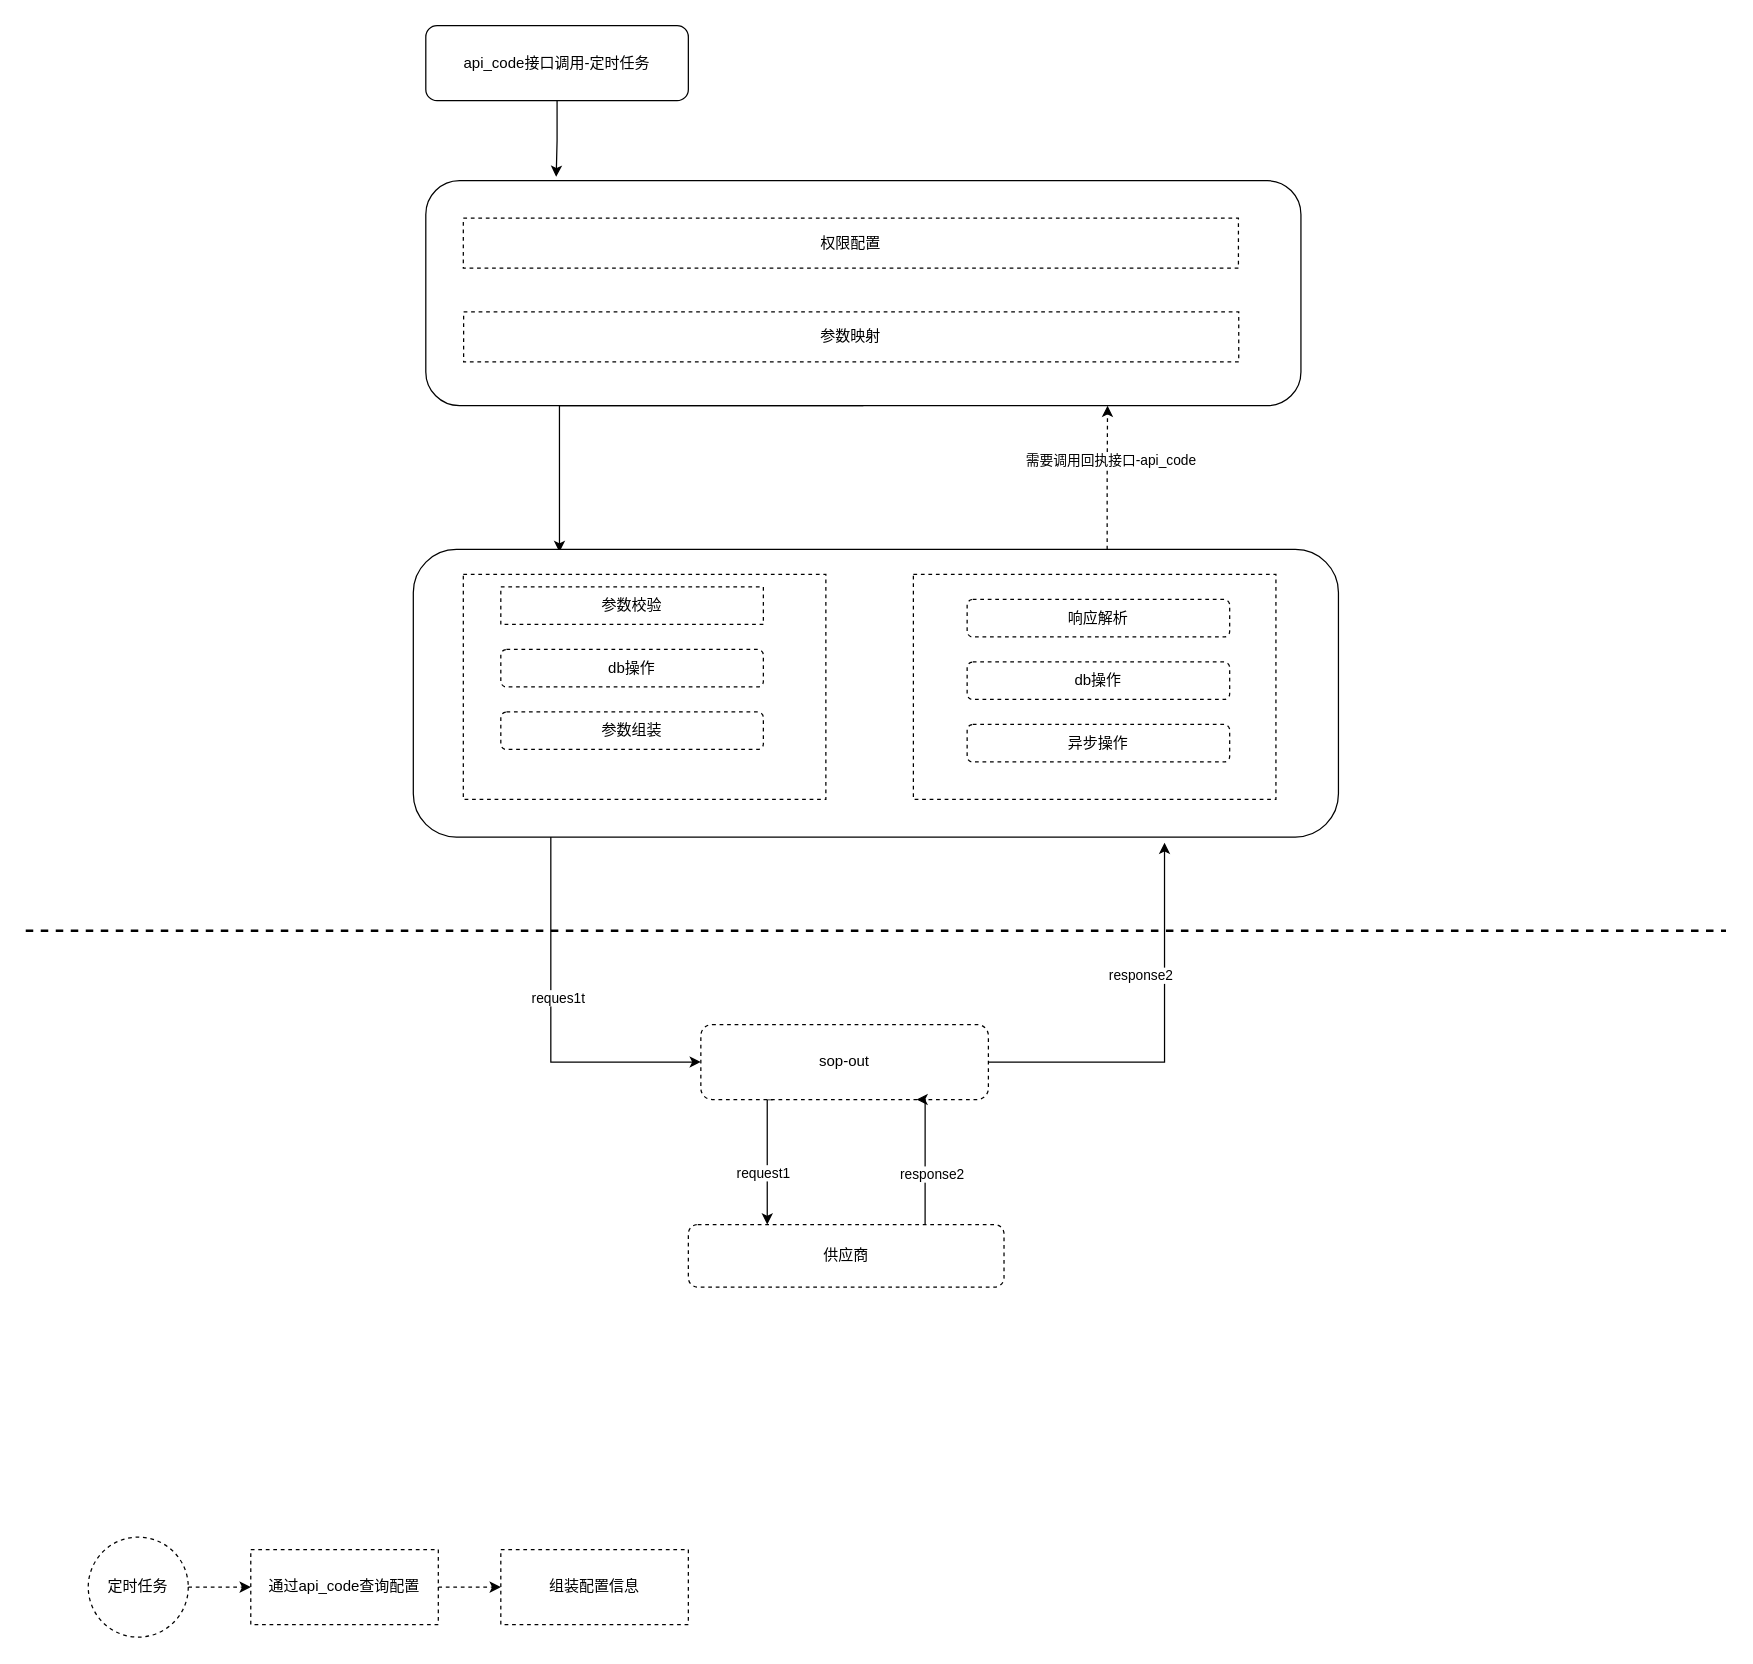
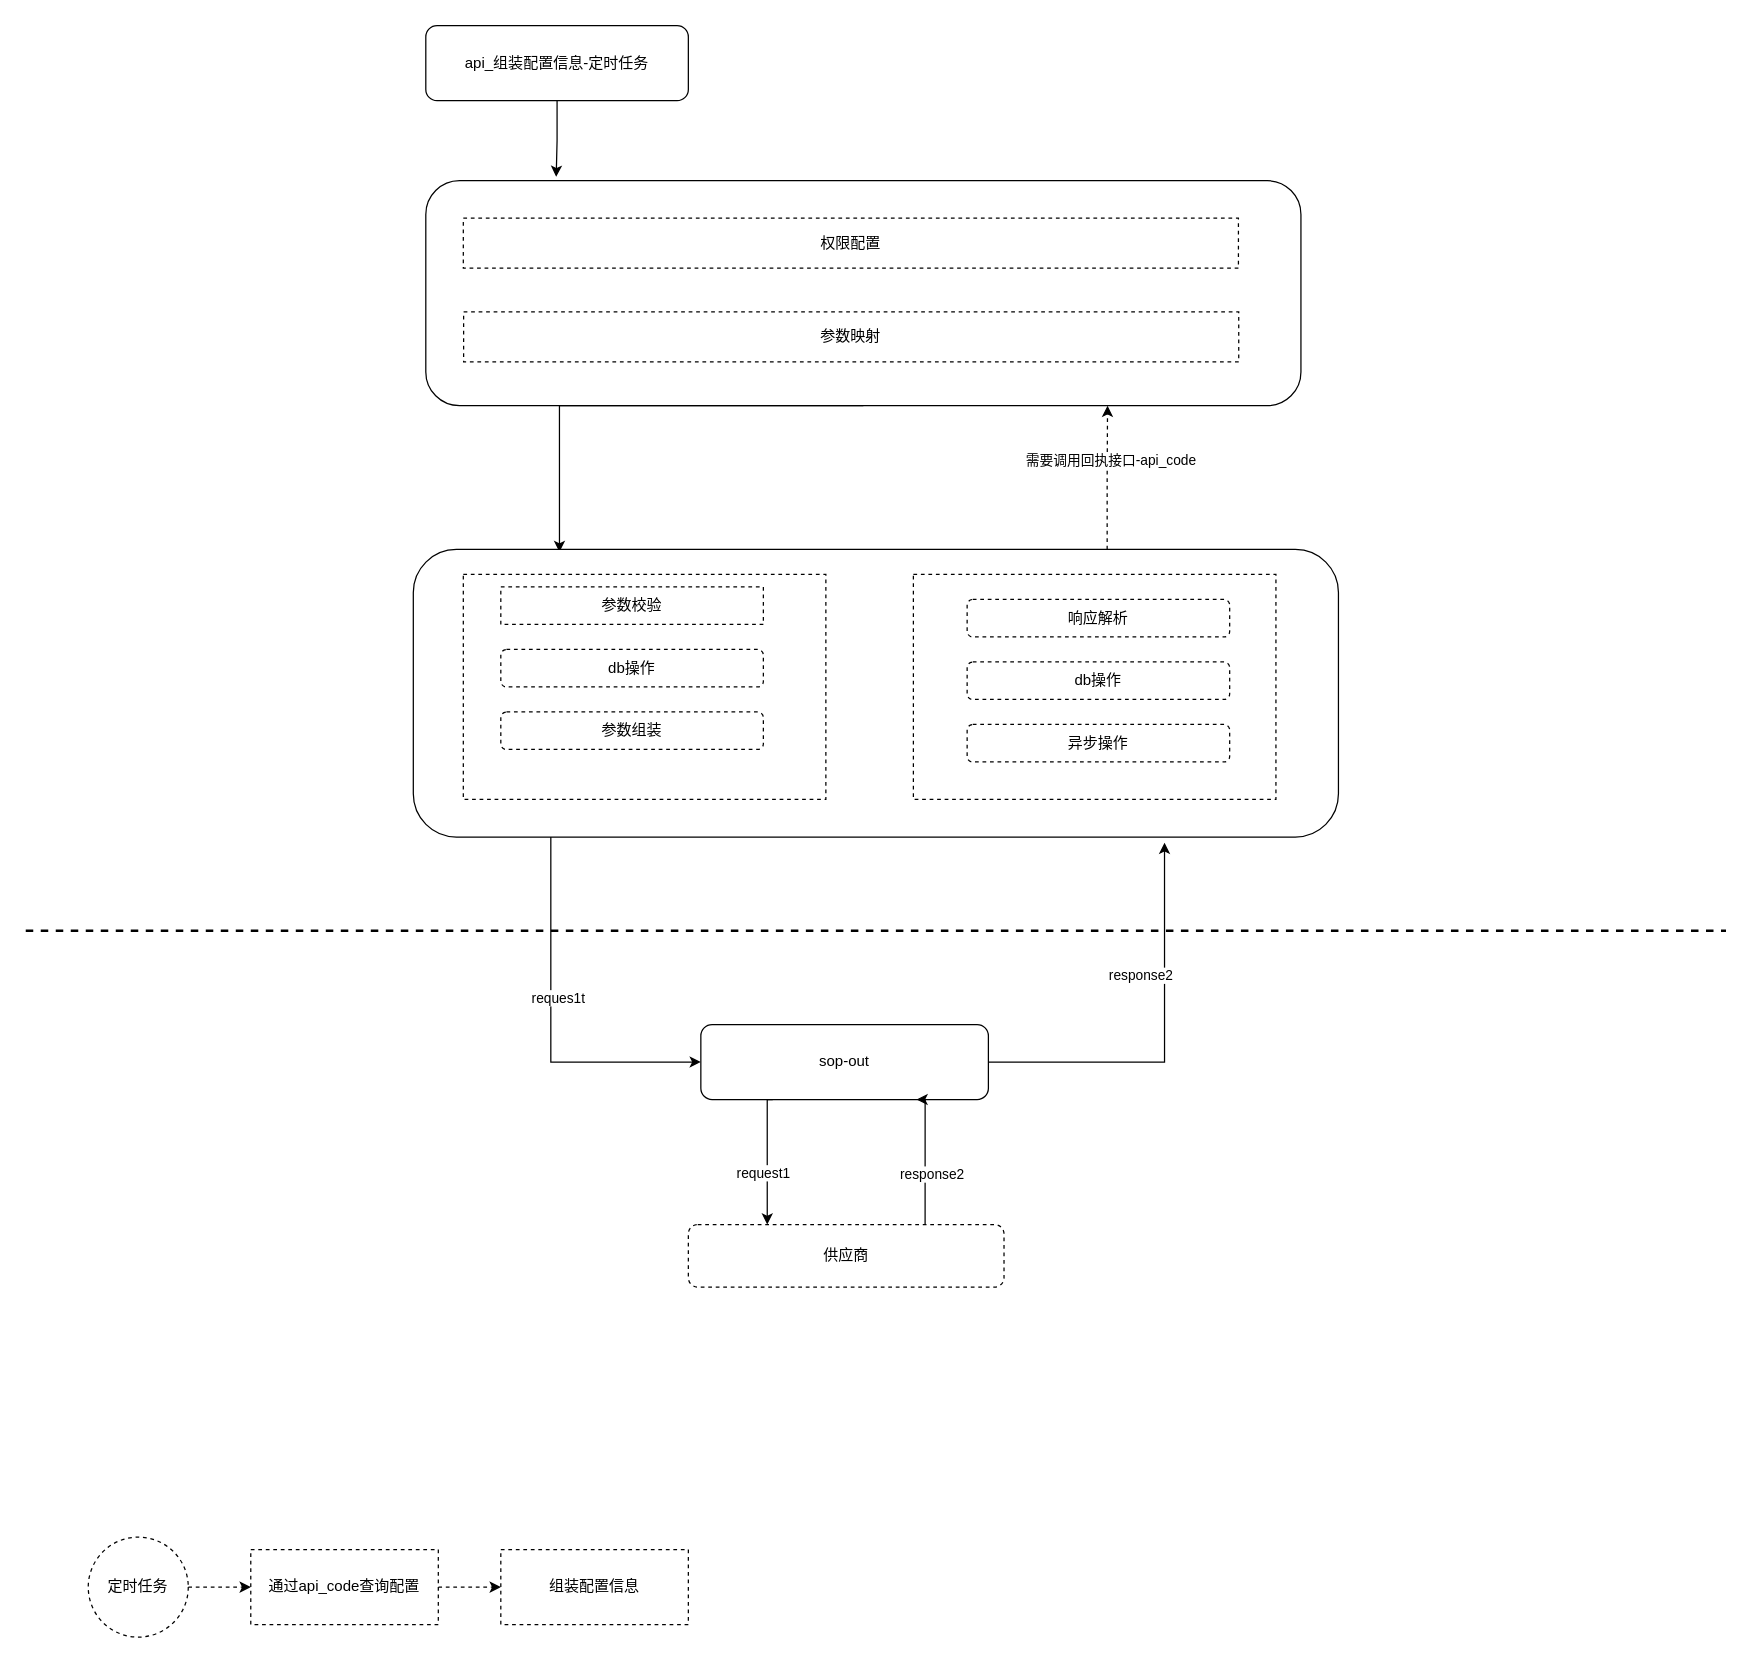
node "api_code接口调用-定时任务": label "api_code接口调用-定时任务" -> "api_组装配置信息-定时任务"
node "sop-out": style dashed -> solid
